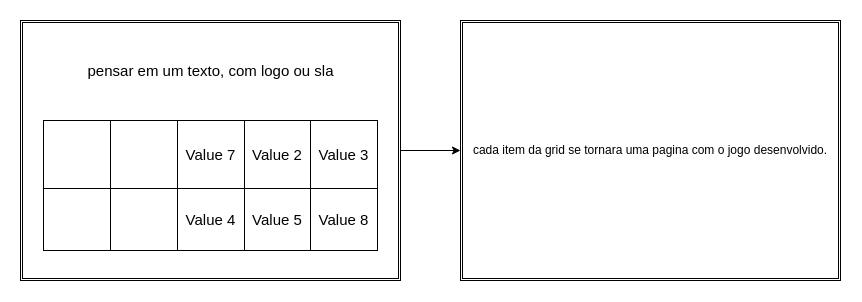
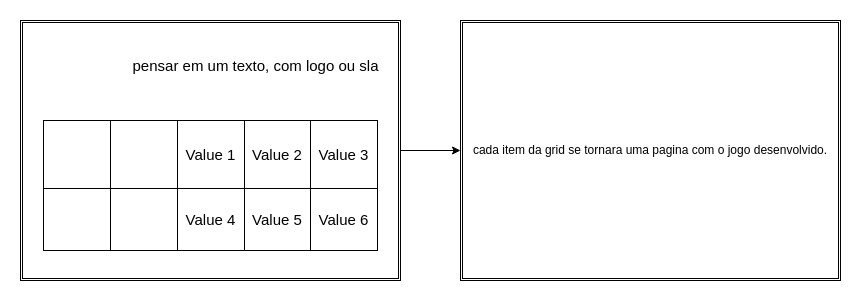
node "pensar em um texto, com logo ou sla": moved (211, 71) -> (256, 66)
node "Value 7": label "Value 7" -> "Value 1"
node "Value 8": label "Value 8" -> "Value 6"
